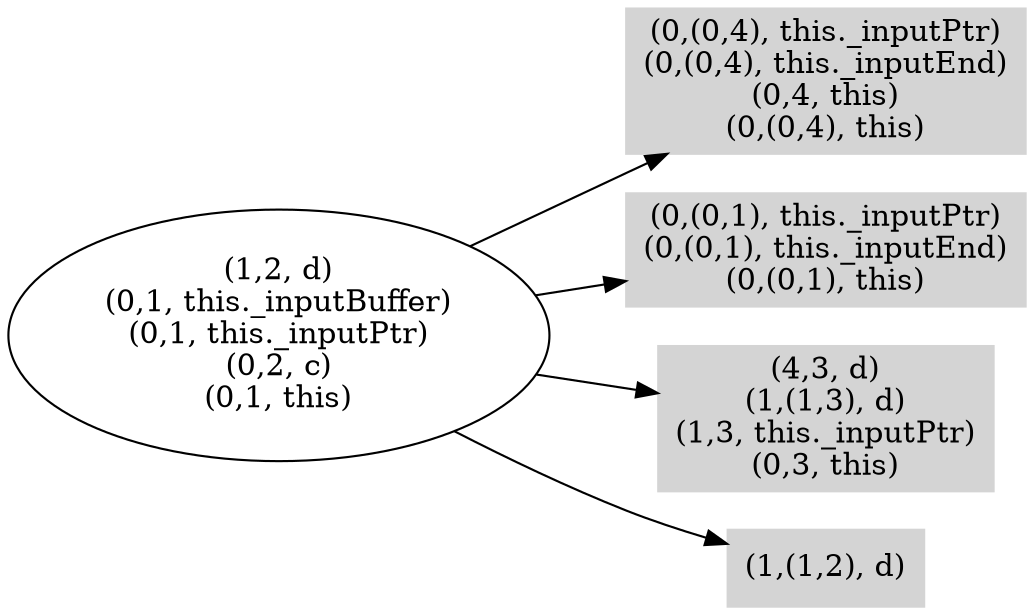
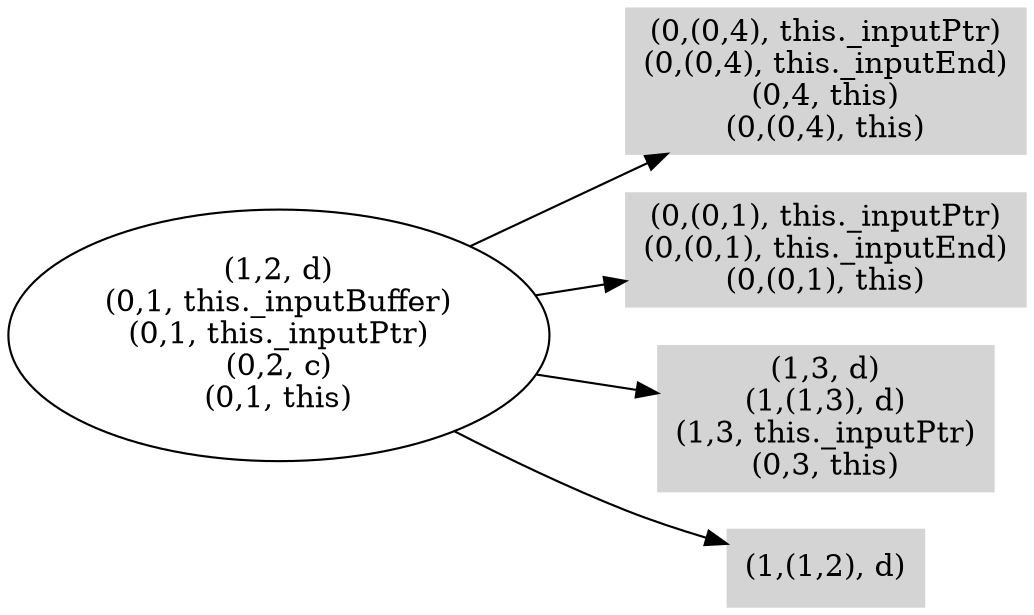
node "(4,3, d) (1,(1,3), d) (1,3, this._inputPtr) (0,3, this)": label "(4,3, d) (1,(1,3), d) (1,3, this._inputPtr) (0,3, this)" -> "(1,3, d) (1,(1,3), d) (1,3, this._inputPtr) (0,3, this)"
